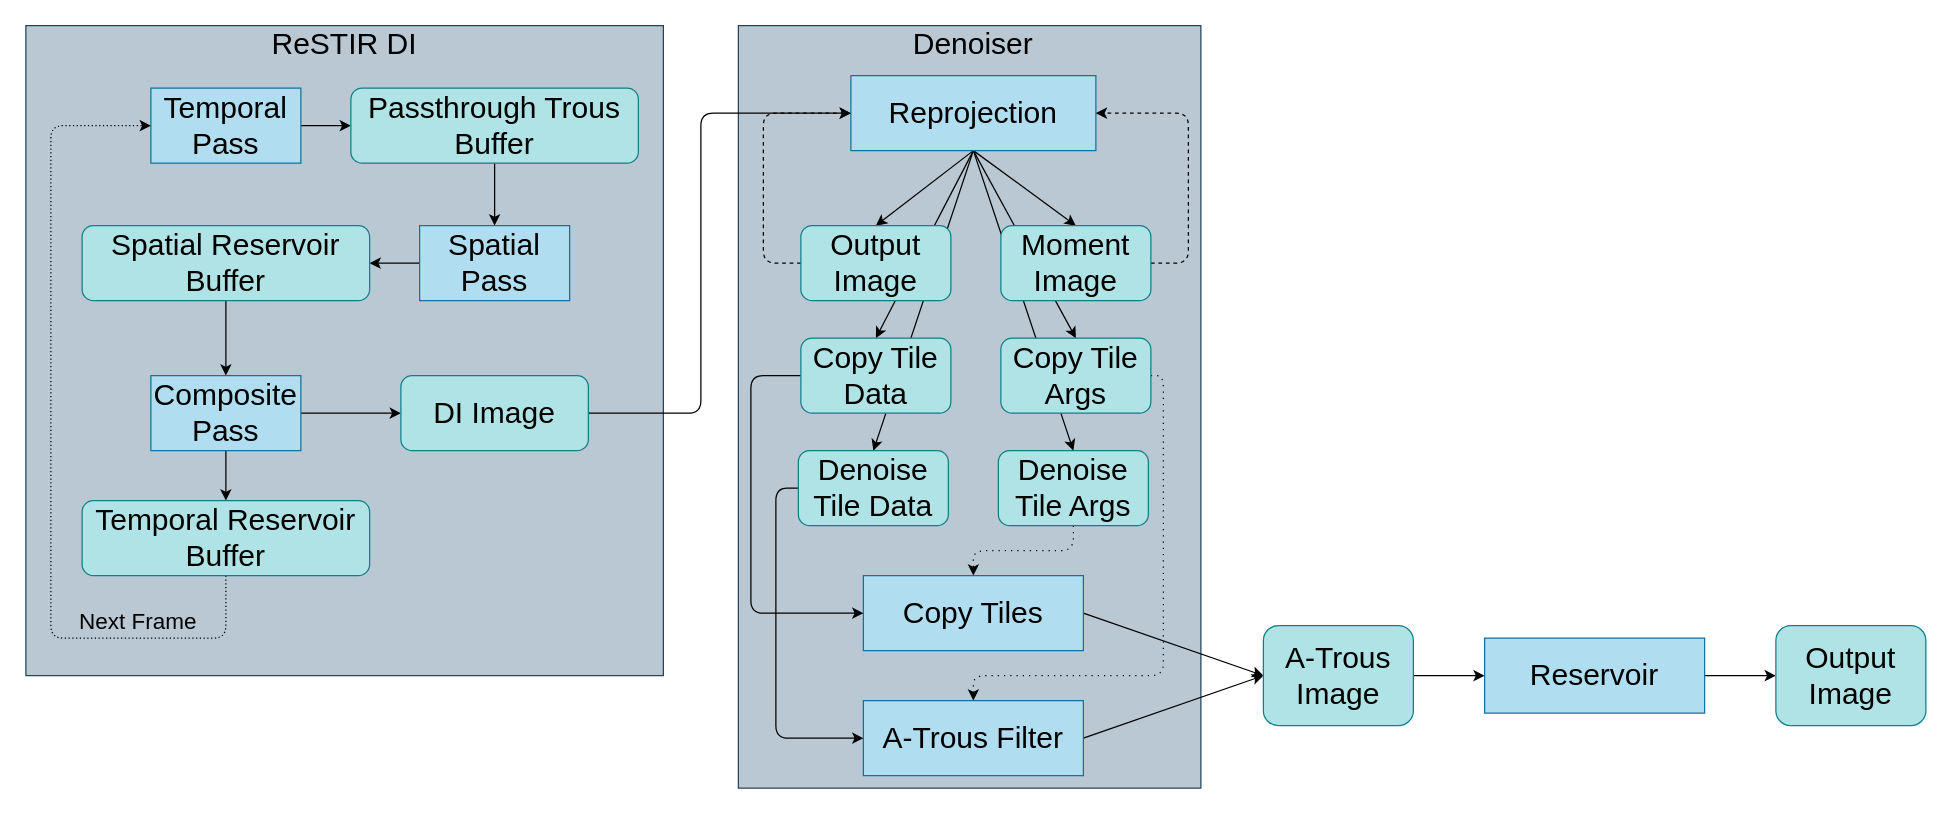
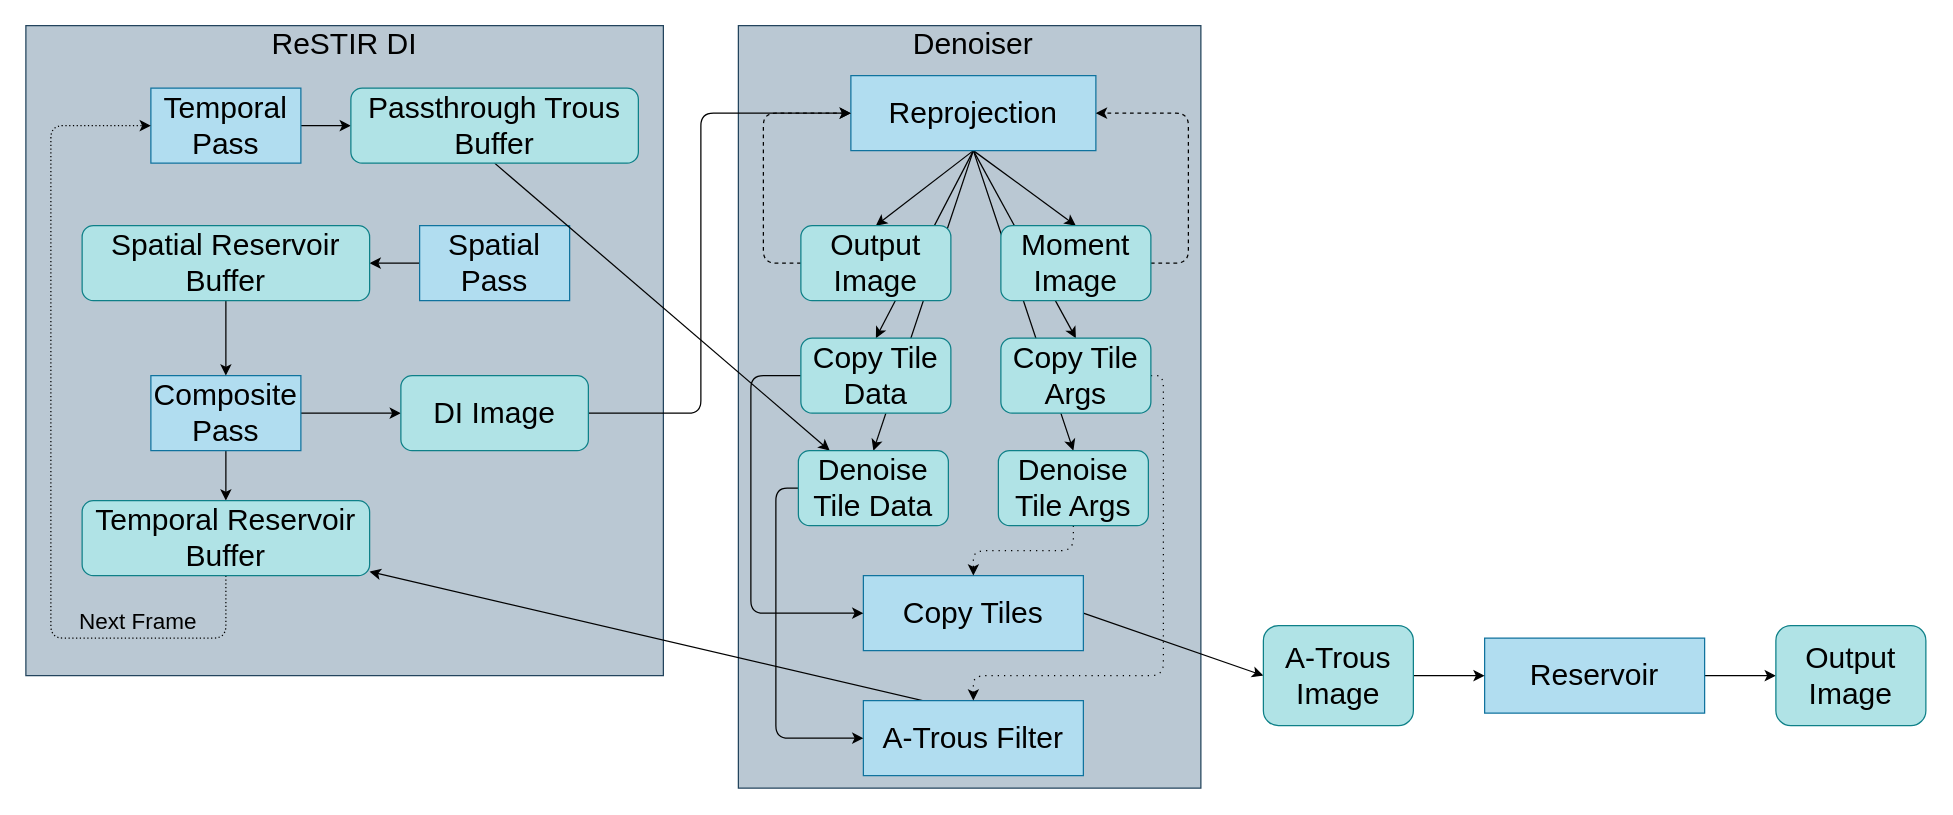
edge "Passthrough Trous Buffer" -> "Spatial Pass": now "Passthrough Trous Buffer" -> "Denoise Tile Data"
edge "A-Trous Filter" -> "A-Trous Image": now "A-Trous Filter" -> "Temporal Reservoir Buffer"
